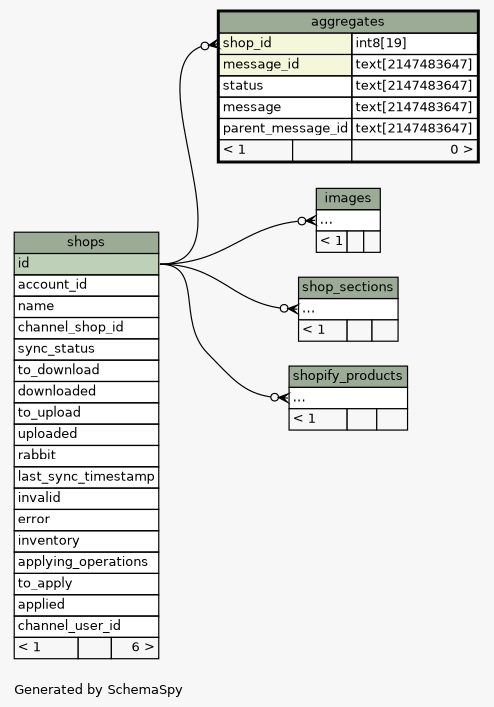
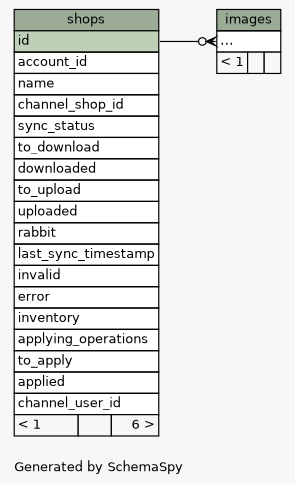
node "aggregates": removed
node "shop_sections": removed
node "shopify_products": removed
